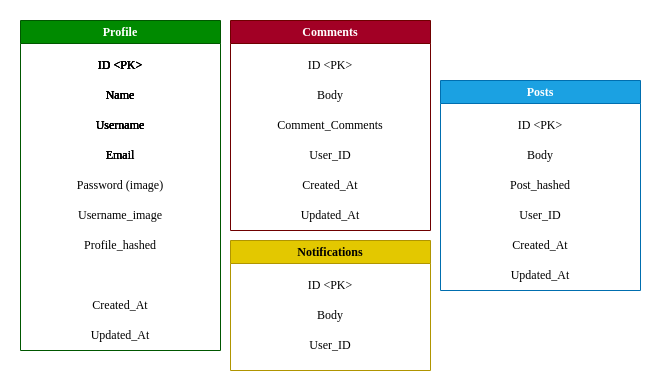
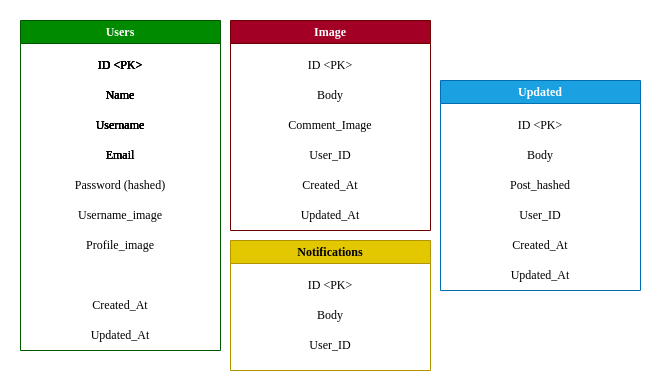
node "Profile": label "Profile" -> "Users"
node "Comments": label "Comments" -> "Image"
node "Posts": label "Posts" -> "Updated"
node "Comment_Comments": label "Comment_Comments" -> "Comment_Image"
node "Password (image)": label "Password (image)" -> "Password (hashed)"
node "Profile_hashed": label "Profile_hashed" -> "Profile_image"
